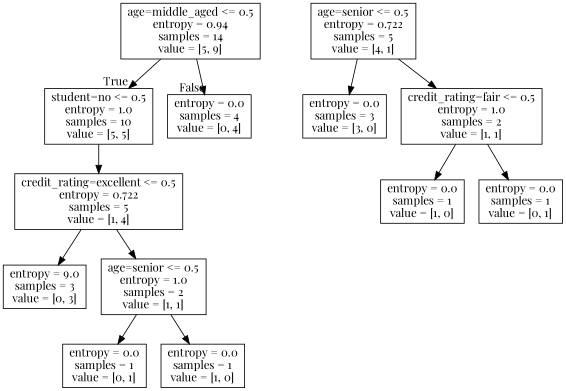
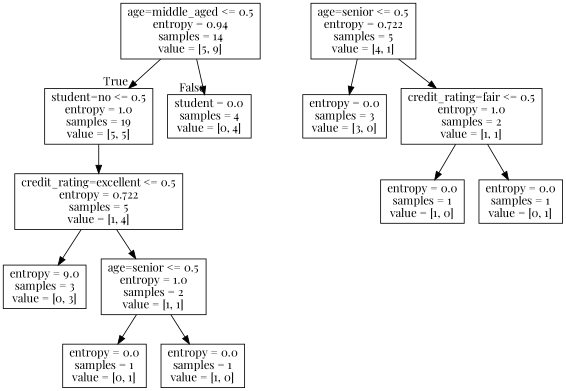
node "student=no <= 0.5 entropy = 1.0 samples = 10 value = [5, 5]": label "student=no <= 0.5 entropy = 1.0 samples = 10 value = [5, 5]" -> "student=no <= 0.5 entropy = 1.0 samples = 19 value = [5, 5]"
node "entropy = 0.0 samples = 4 value = [0, 4]": label "entropy = 0.0 samples = 4 value = [0, 4]" -> "student = 0.0 samples = 4 value = [0, 4]"
